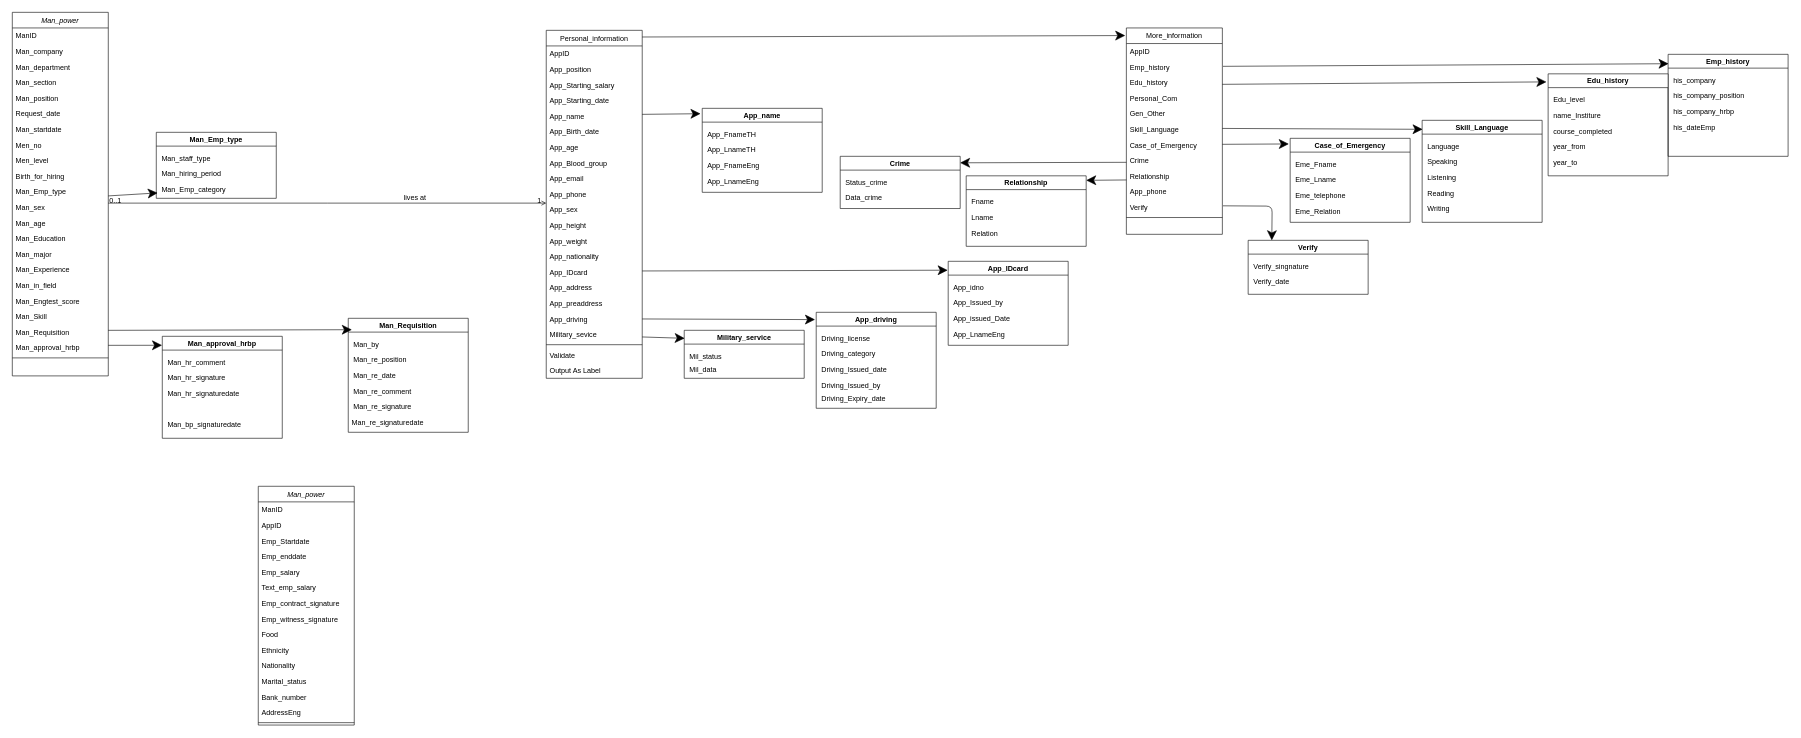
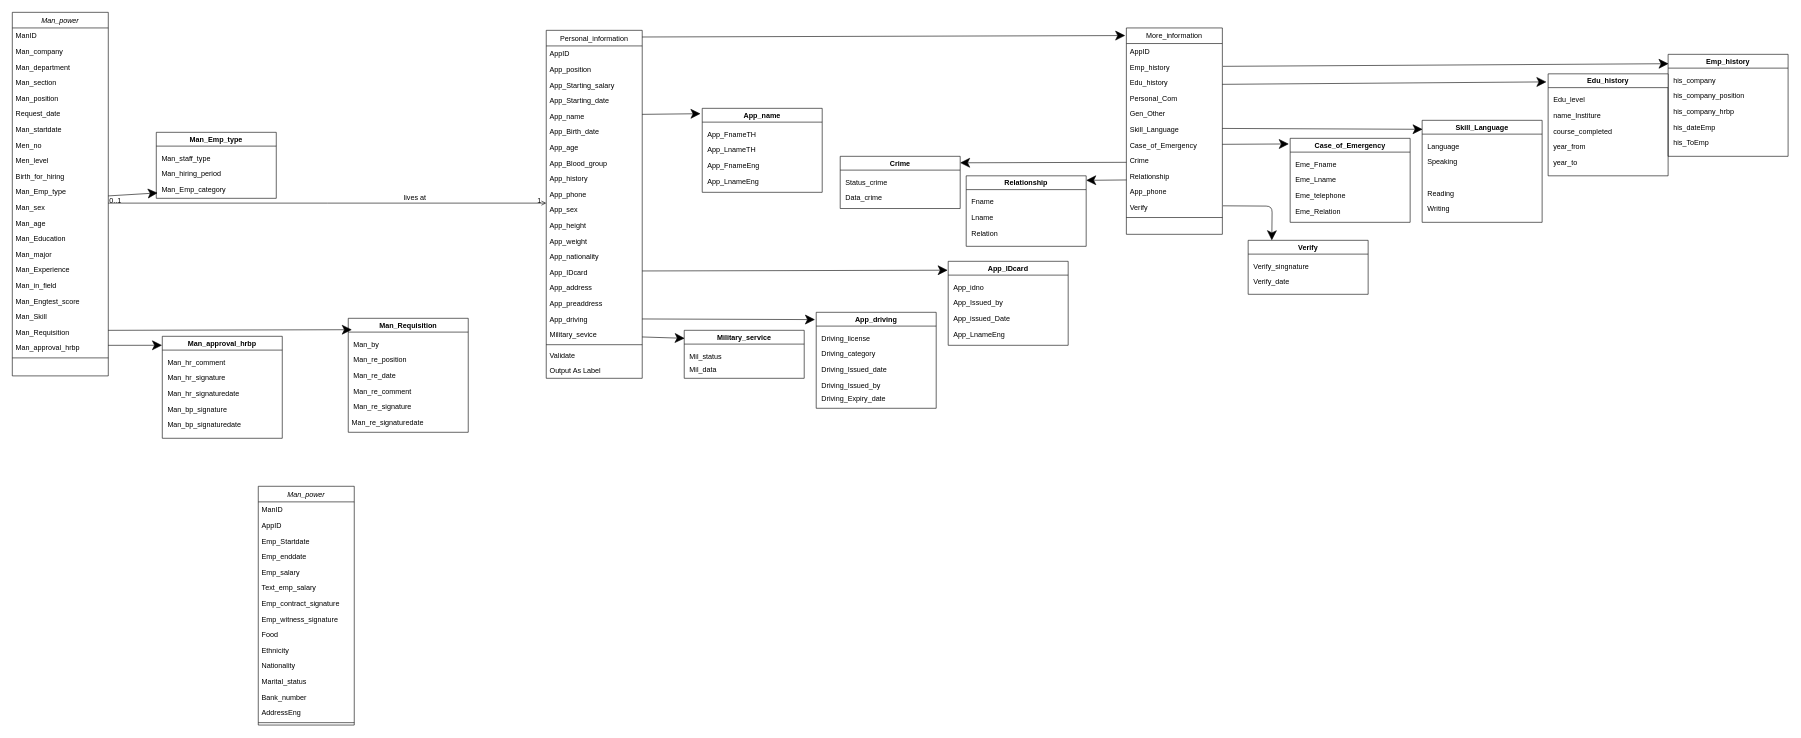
node "his_ToEmp": added
node "Listening": removed
node "App_email": label "App_email" -> "App_history"
node "Man_bp_signature": added
